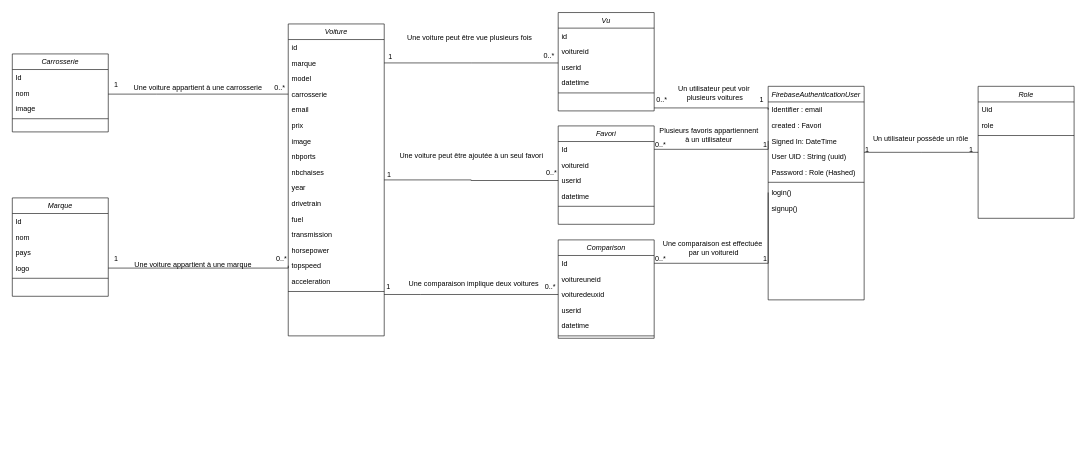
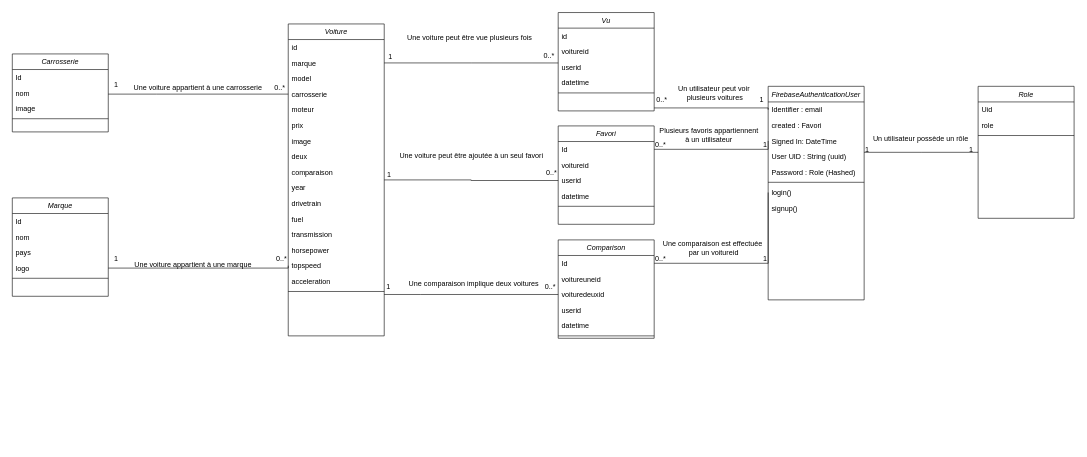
node "email": label "email" -> "moteur"
node "nbports": label "nbports" -> "deux"
node "nbchaises": label "nbchaises" -> "comparaison"
